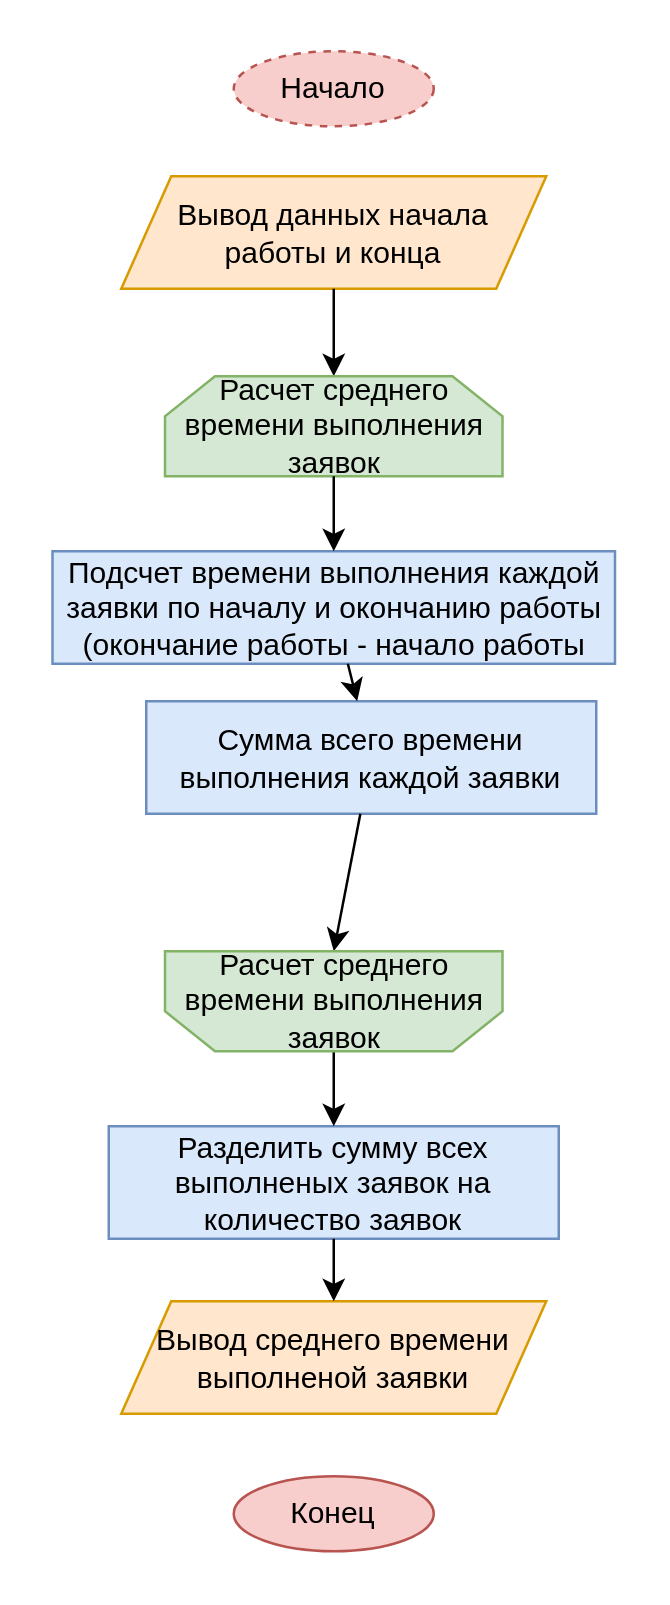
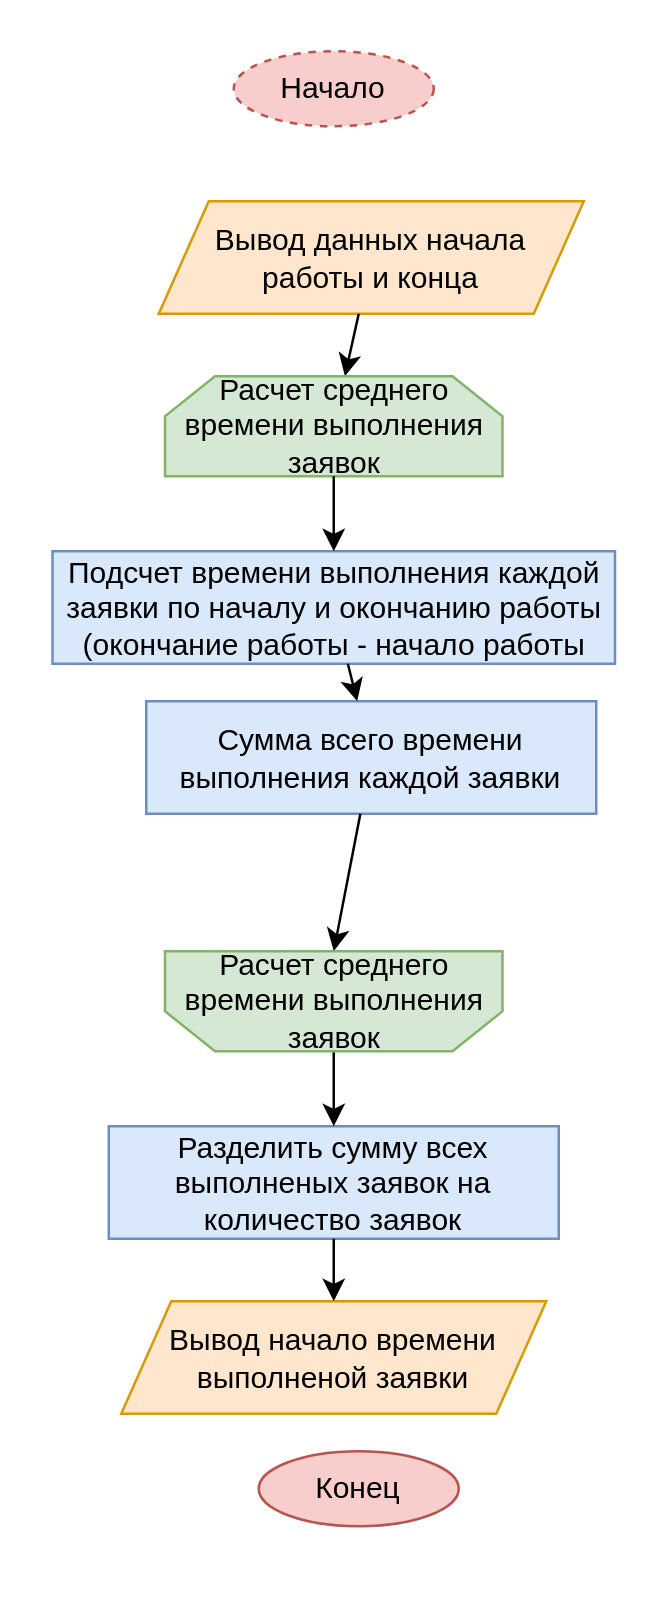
node "Вывод данных начала работы и конца": moved (334, 233) -> (371, 258)
node "Вывод среднего времени выполненой заявки": label "Вывод среднего времени выполненой заявки" -> "Вывод начало времени выполненой заявки"
node "Конец": moved (334, 1514) -> (359, 1489)
